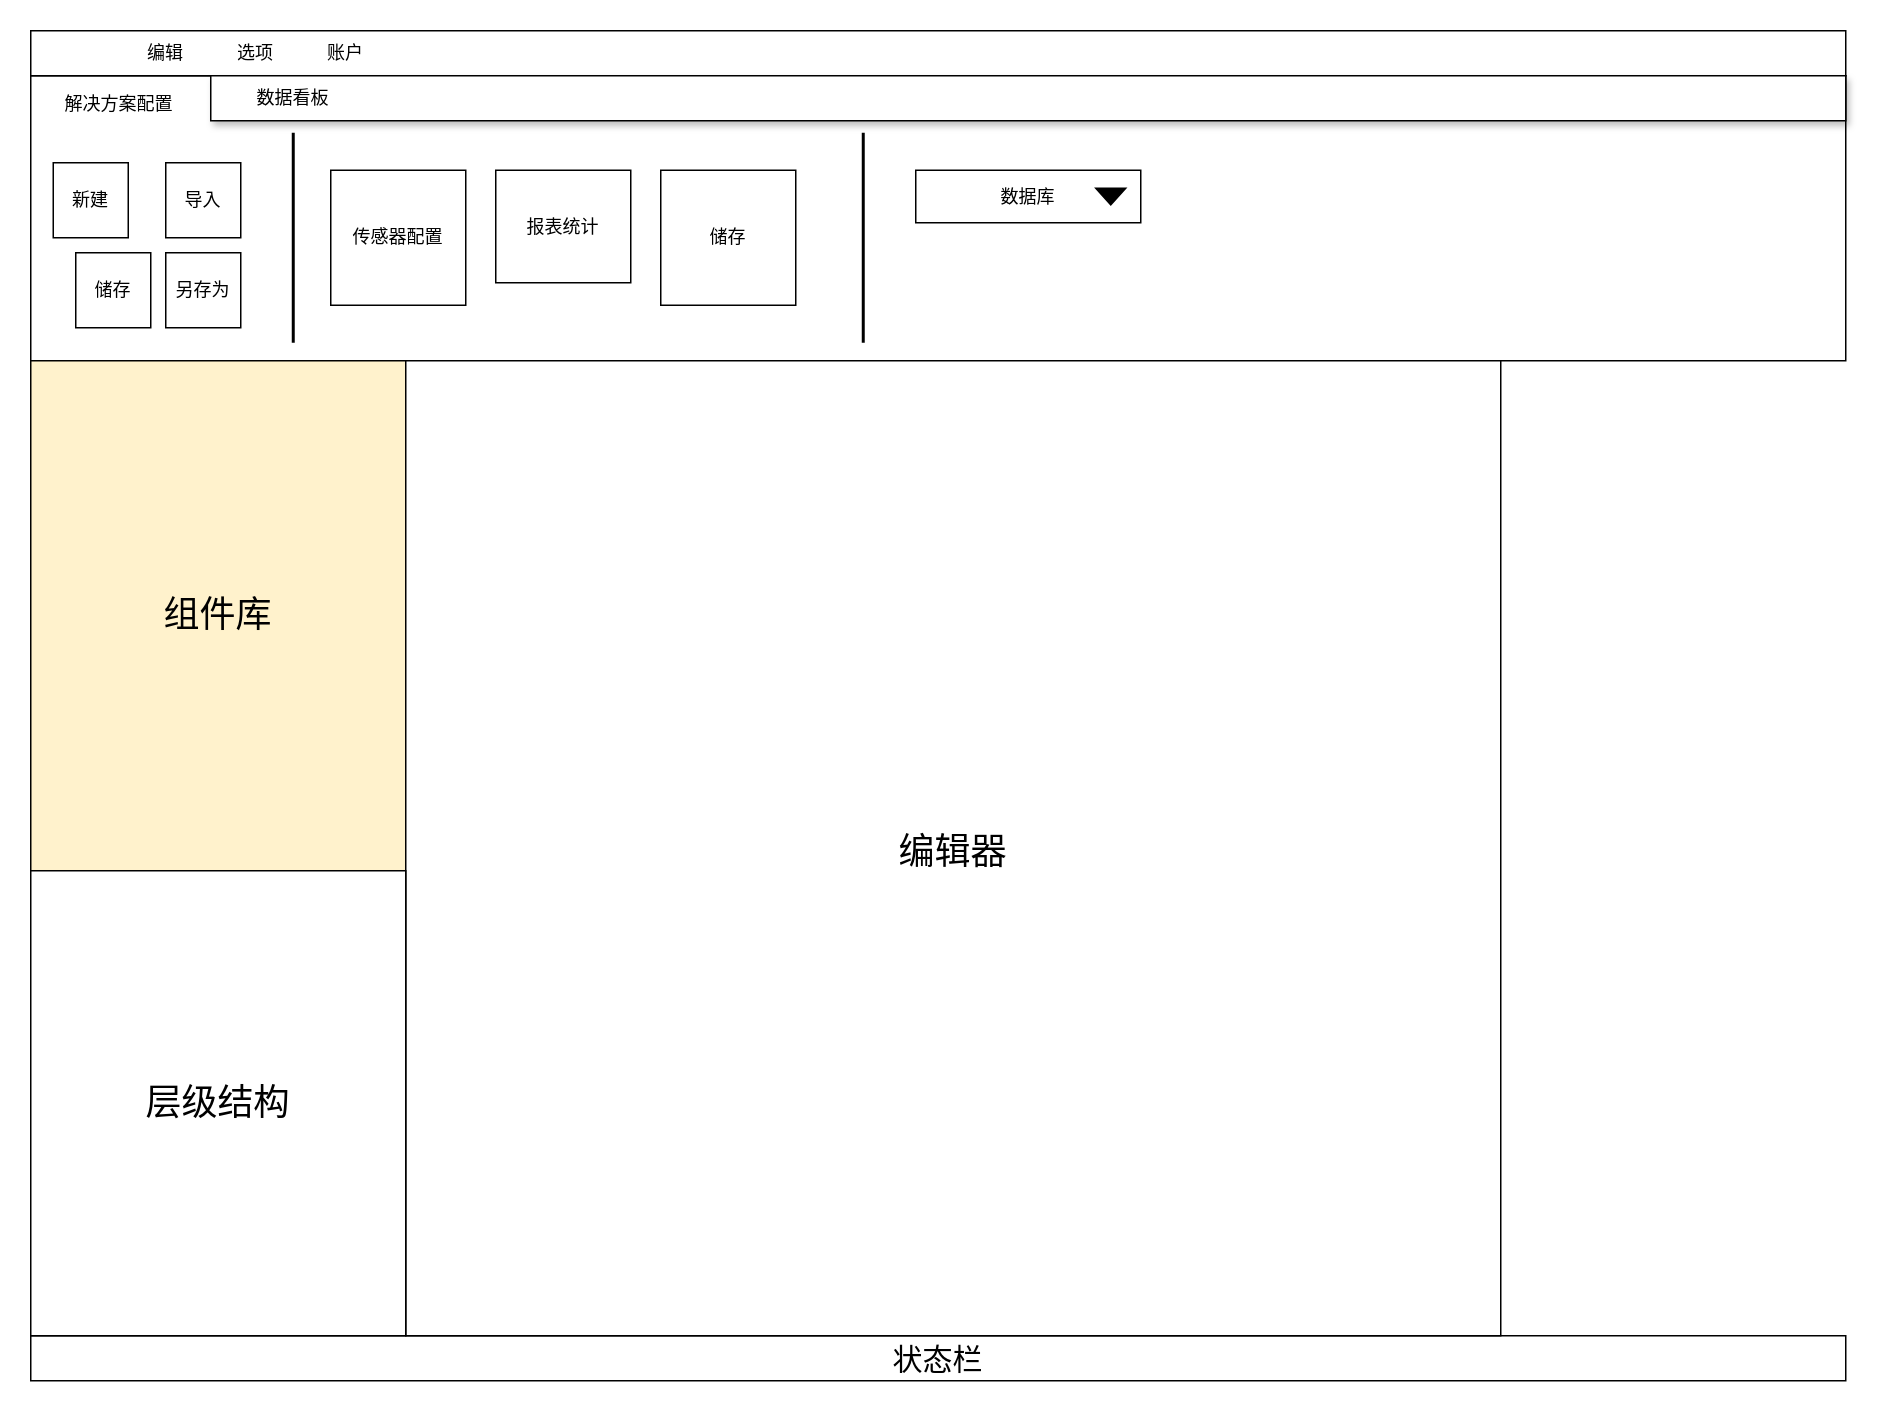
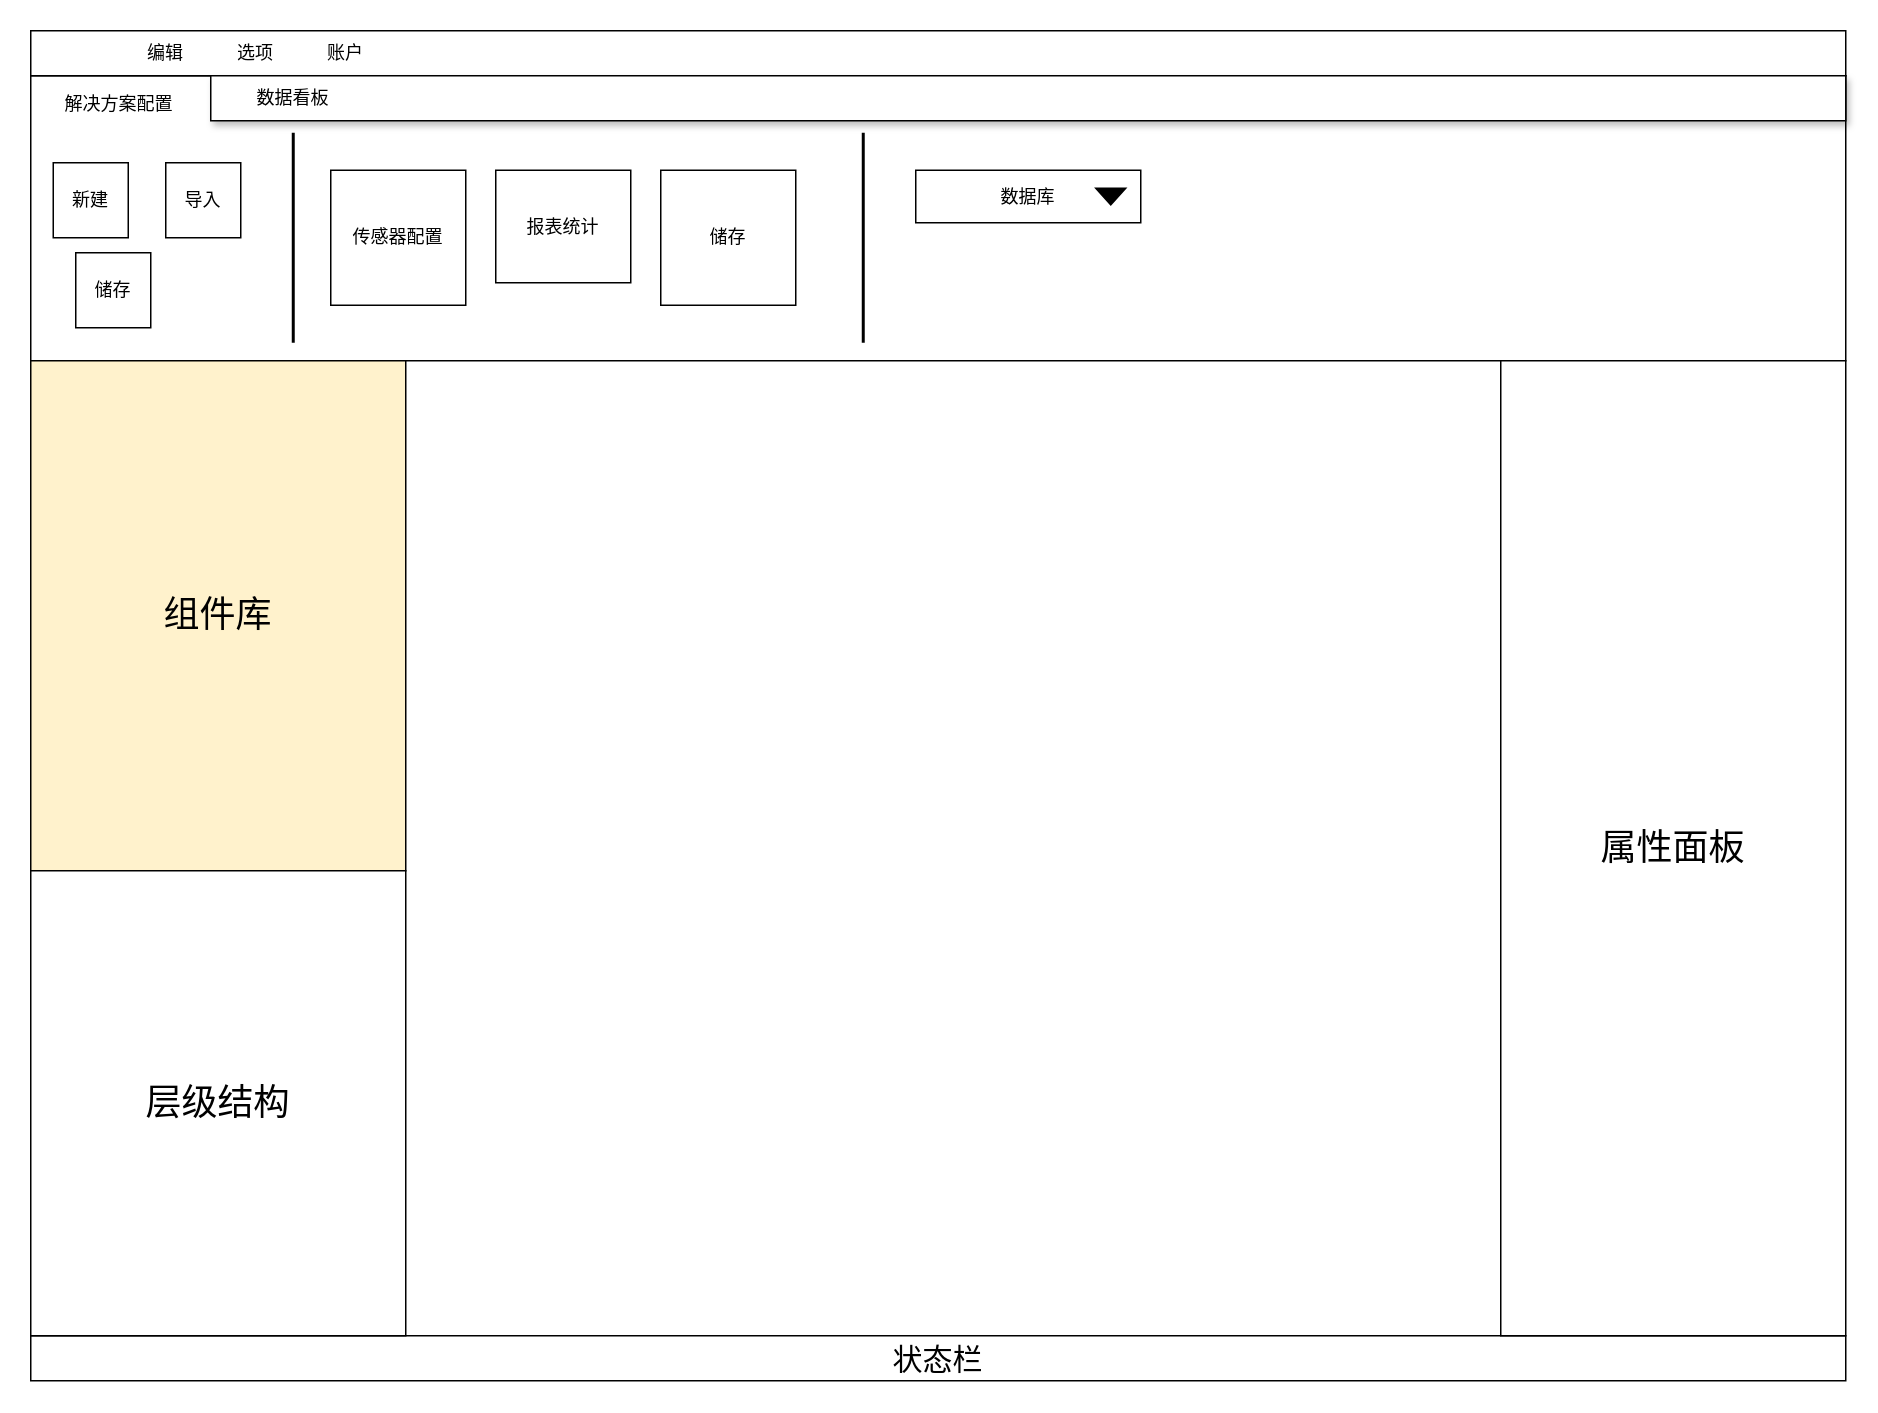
node "另存为": removed
node "编辑器": removed
node "属性面板": added
